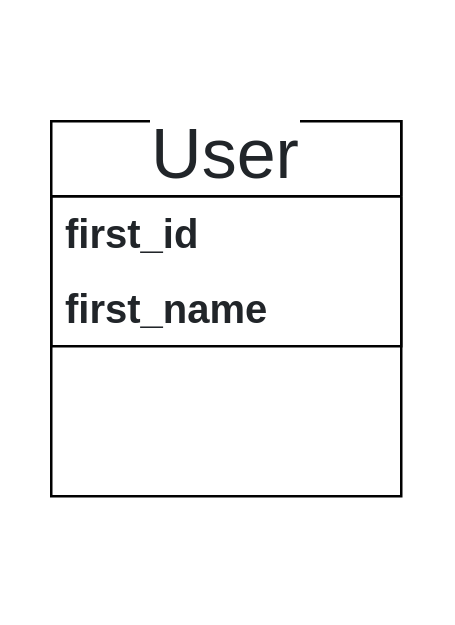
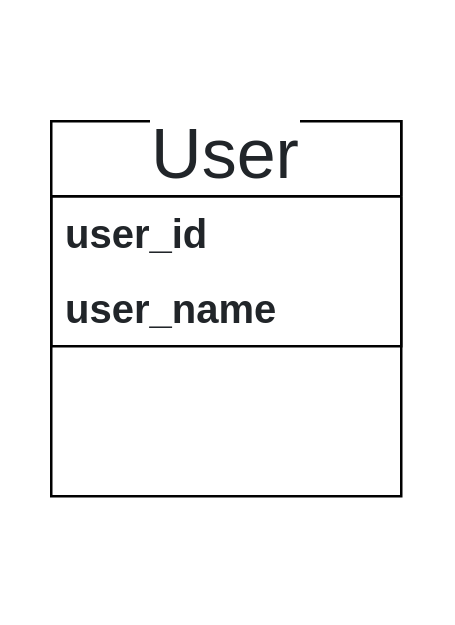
node "first_id": label "first_id" -> "user_id"
node "first_name": label "first_name" -> "user_name"
